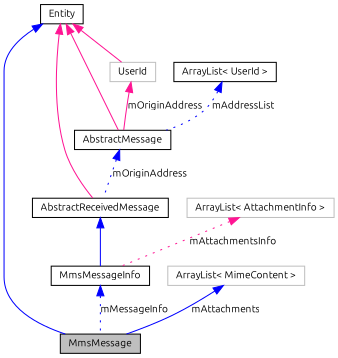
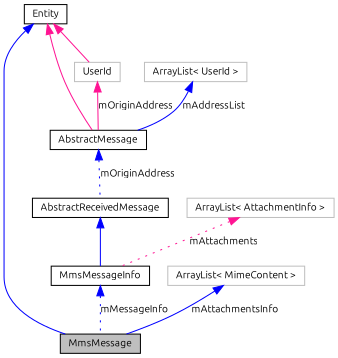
node "ArrayList< UserId >": color black -> grey75
edge "AbstractMessage" -> "ArrayList< UserId >": style dotted -> solid
edge "AbstractReceivedMessage" -> "Entity": removed
edge "MmsMessageInfo" -> "ArrayList< AttachmentInfo >": label "mAttachmentsInfo" -> "mAttachments"
edge "MmsMessage" -> "ArrayList< MimeContent >": label "mAttachments" -> "mAttachmentsInfo"
